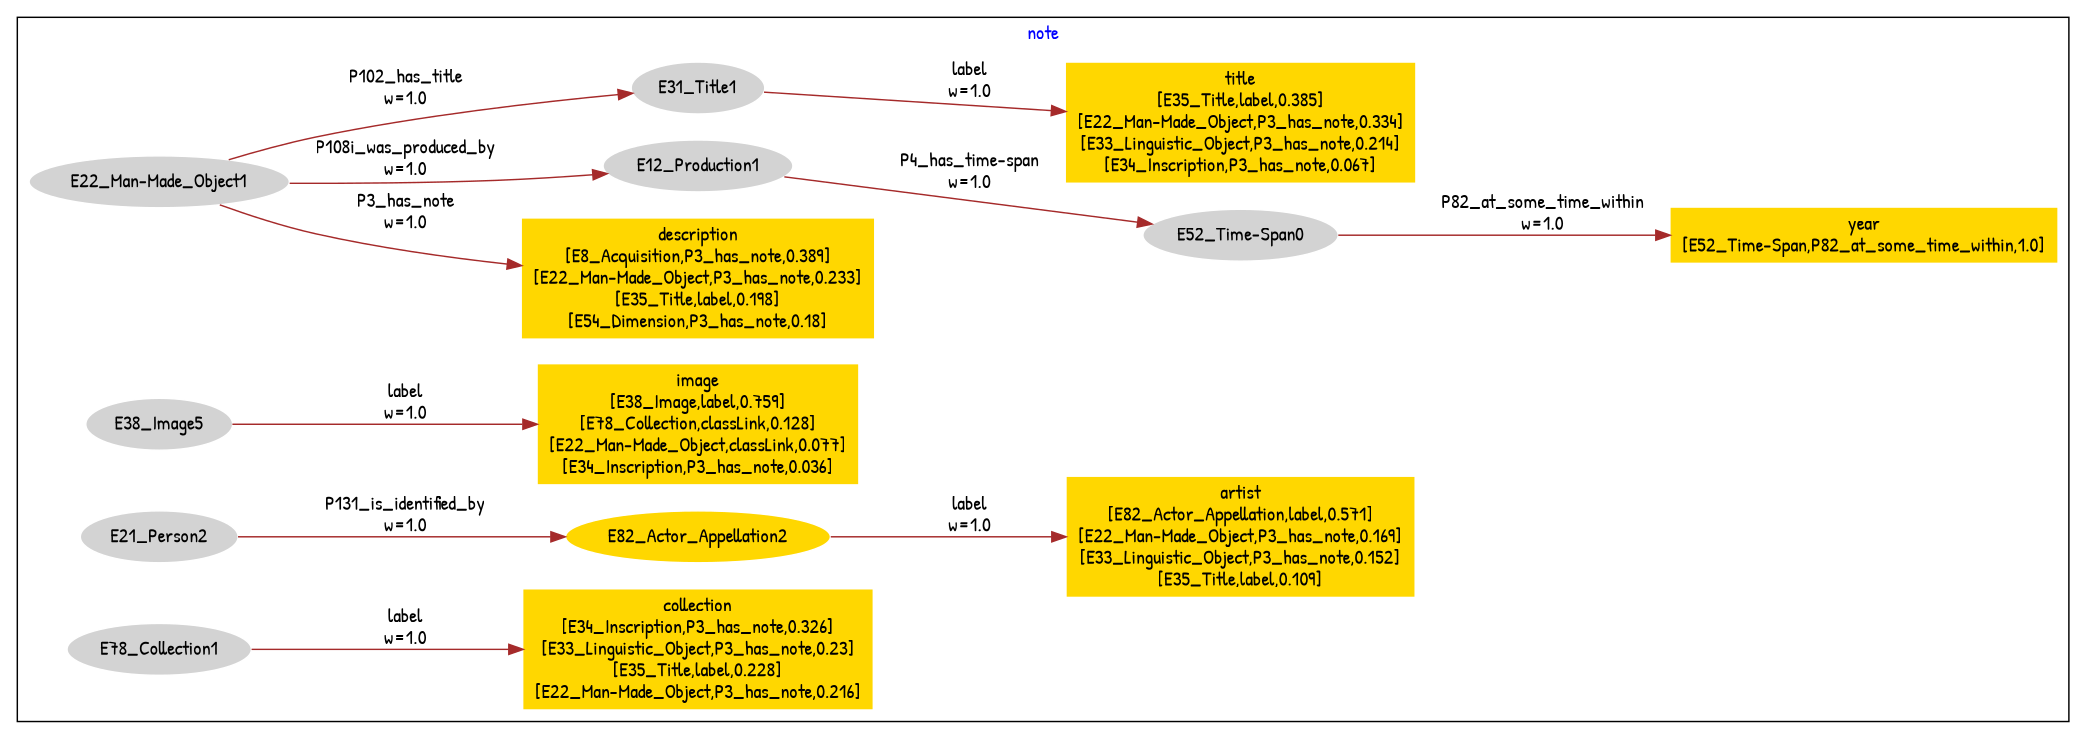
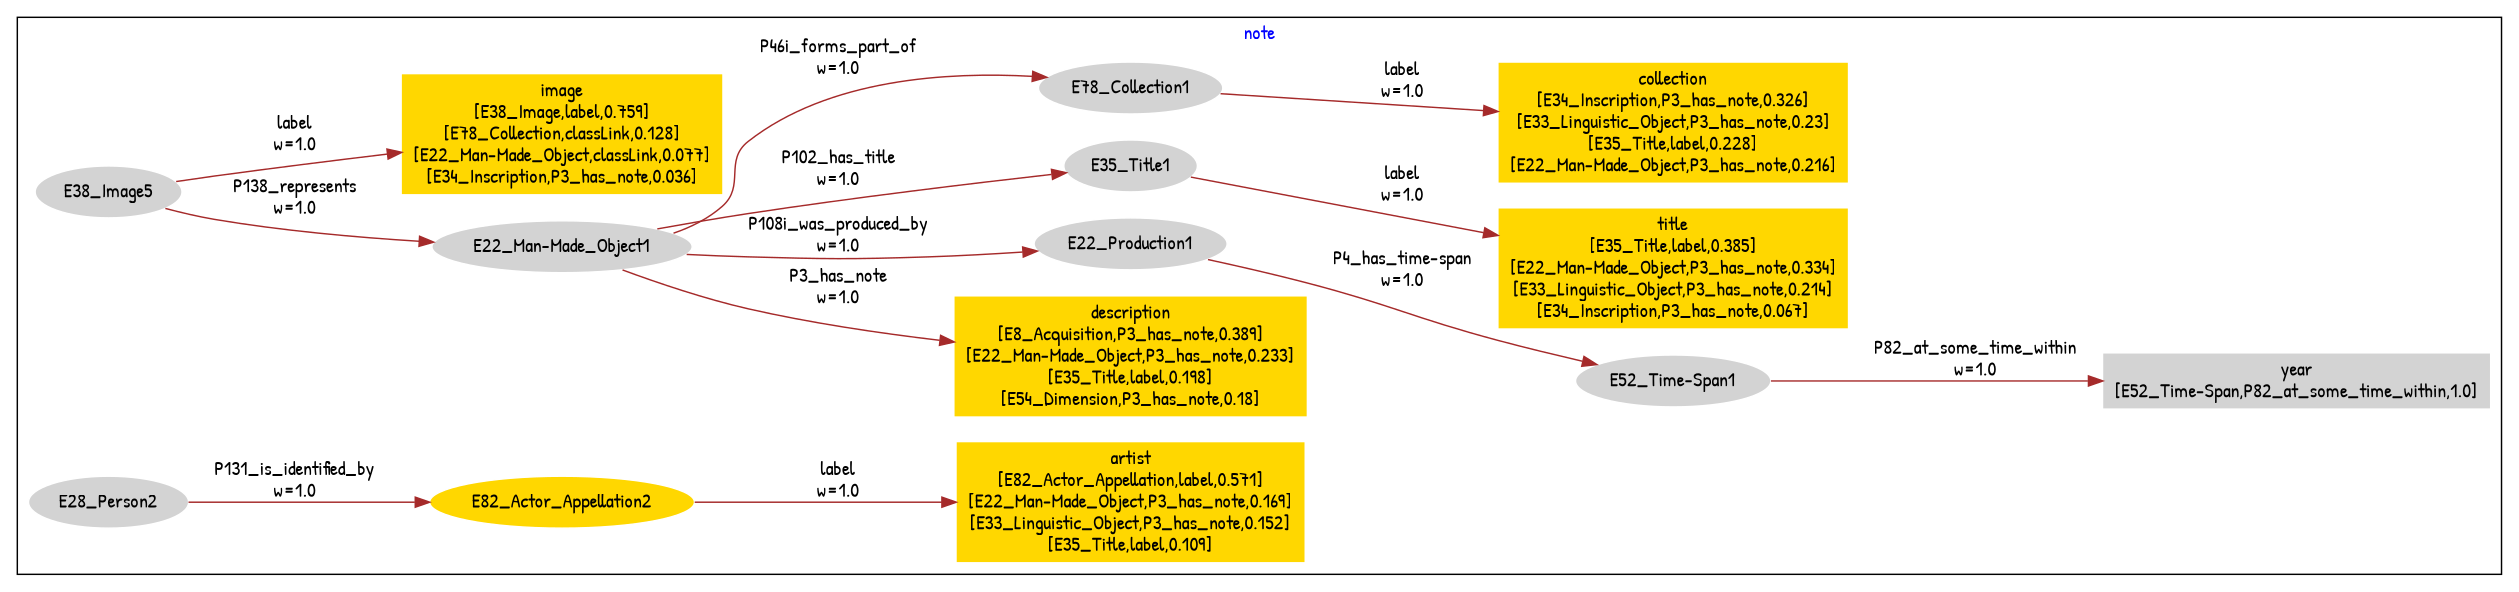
node "E31_Title1": label "E31_Title1" -> "E35_Title1"
edge "E22_Man-Made_Object1" -> "E78_Collection1": added, label "P46i_forms_part_of w=1.0"
node "E12_Production1": label "E12_Production1" -> "E22_Production1"
edge "E38_Image5" -> "E22_Man-Made_Object1": added, label "P138_represents w=1.0"
node "E52_Time-Span0": label "E52_Time-Span0" -> "E52_Time-Span1"
node "year [E52_Time-Span,P82_at_some_time_within,1.0]": fillcolor gold -> lightgray
node "E21_Person2": label "E21_Person2" -> "E28_Person2"
